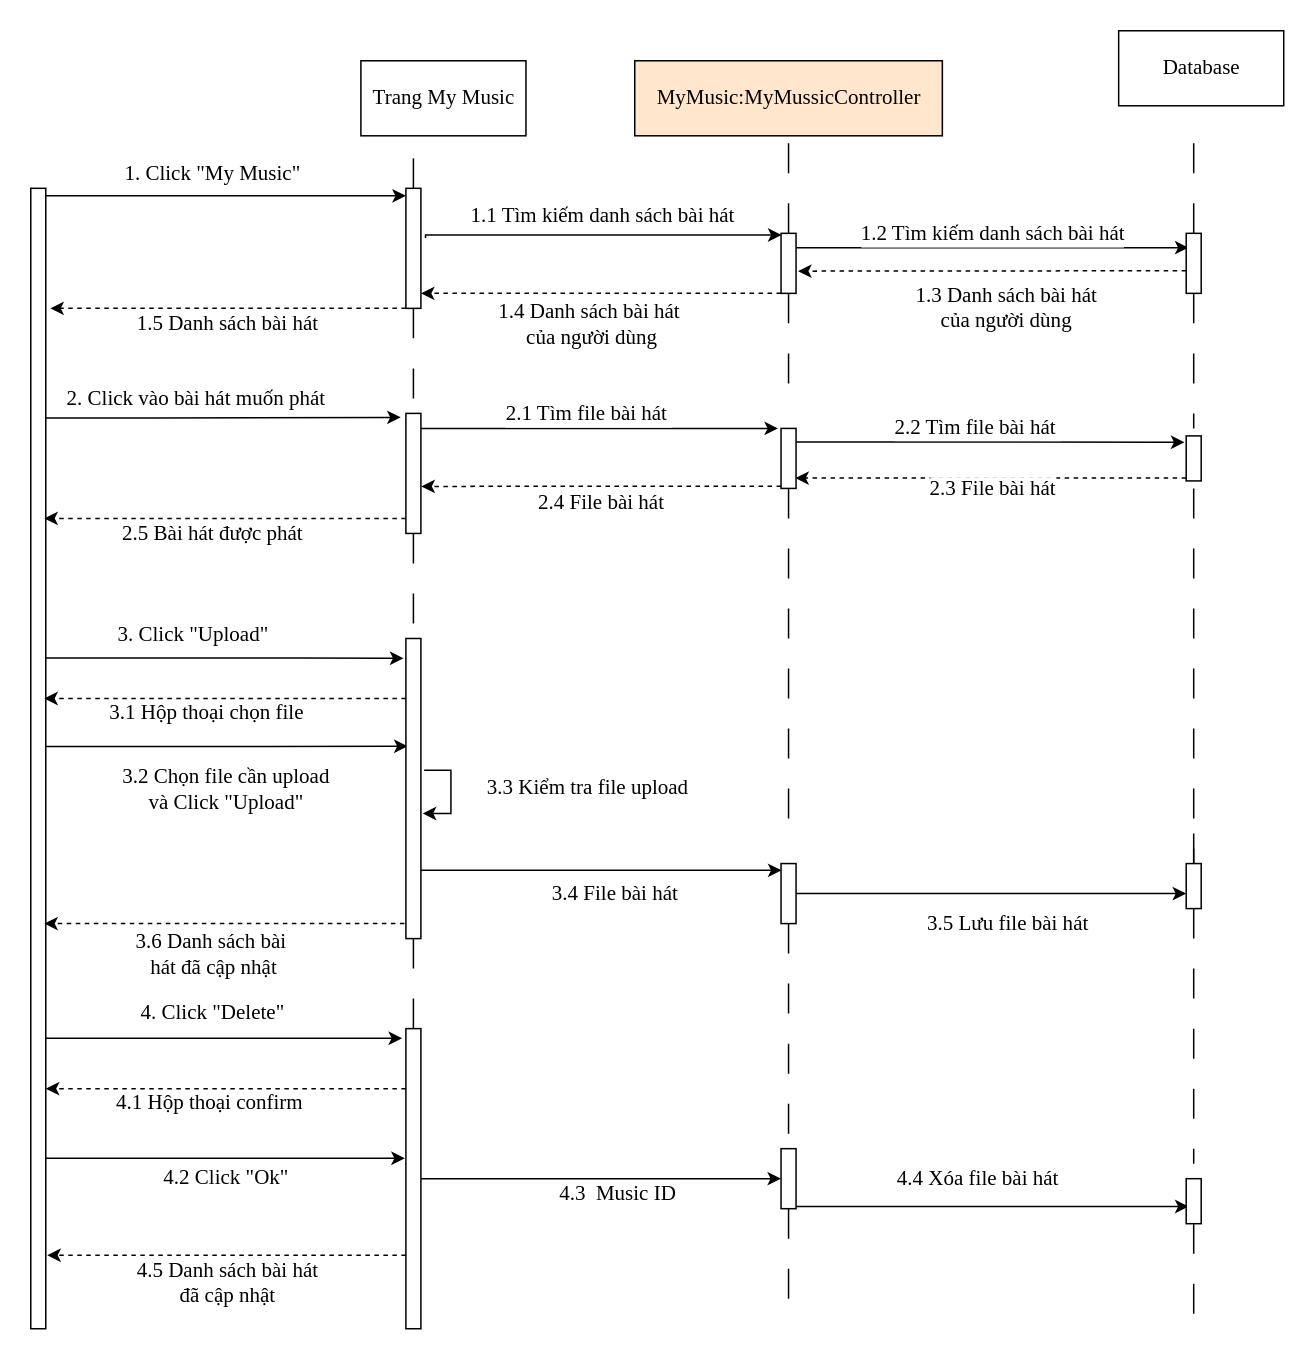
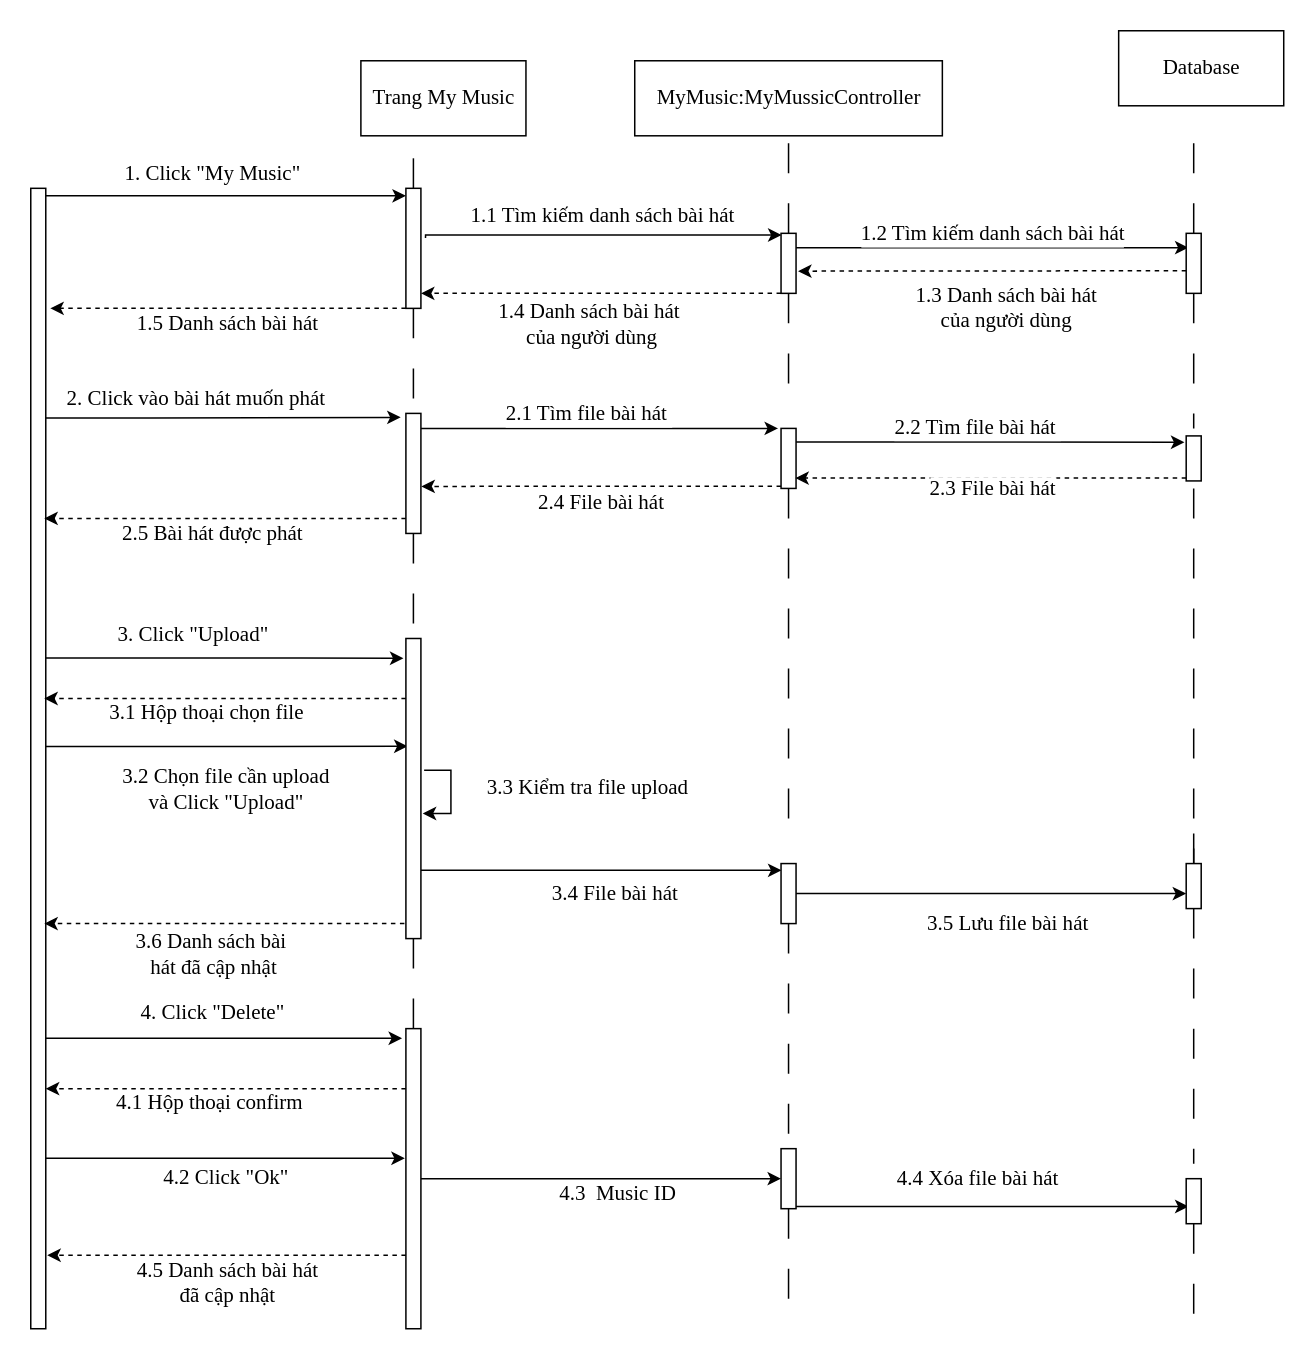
node "MyMusic:MyMussicController": fillcolor #ffe6cc -> #ffffff
